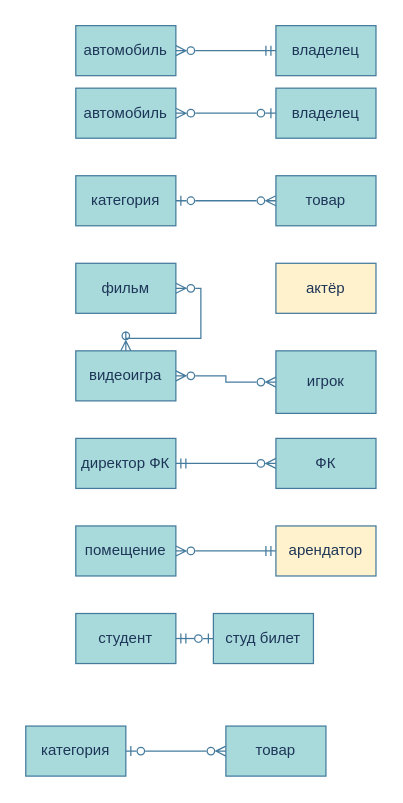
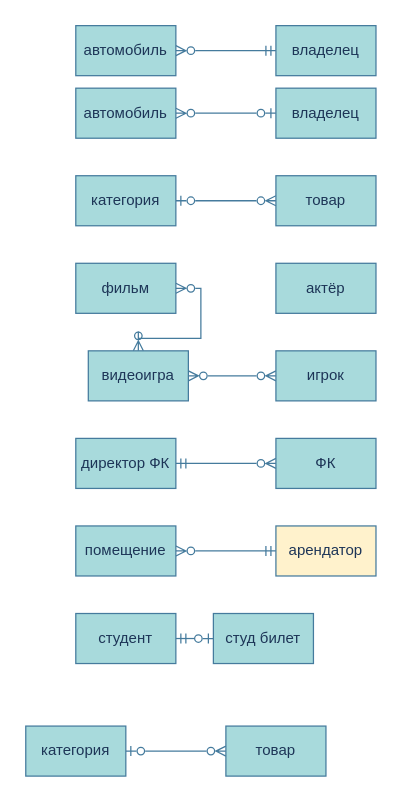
node "актёр": fillcolor #fff2cc -> #a8dadc
node "видеоигра": moved (126, 376) -> (138, 376)
node "игрок": size 100x63 -> 100x50
